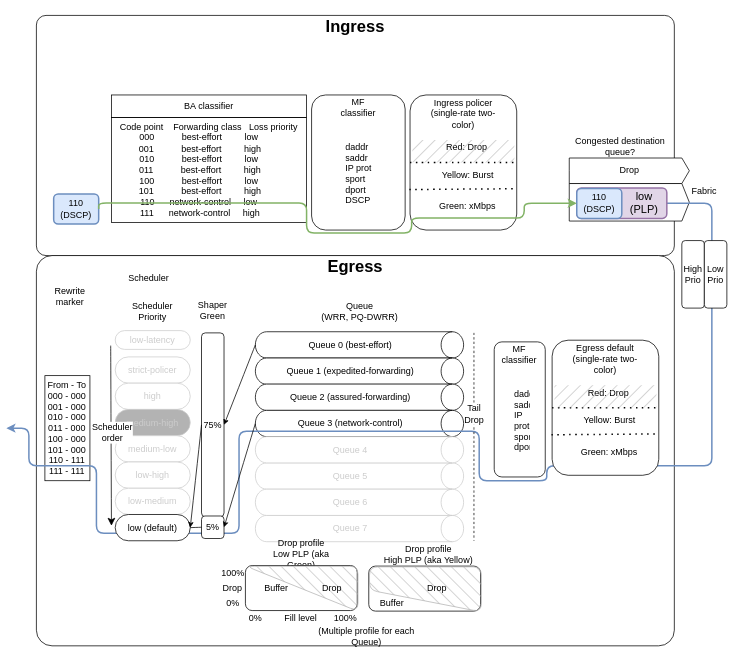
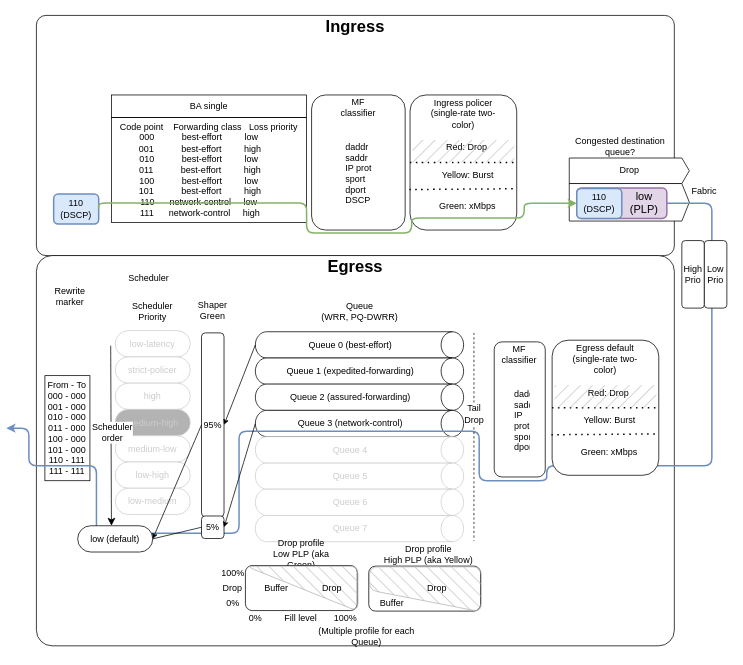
node "BA classifier": label "BA classifier" -> "BA single"
node "low-latency": size 75x19 -> 75x26
node "75%": label "75%" -> "95%"
node "low (default)": moved (153, 527) -> (115, 539)
